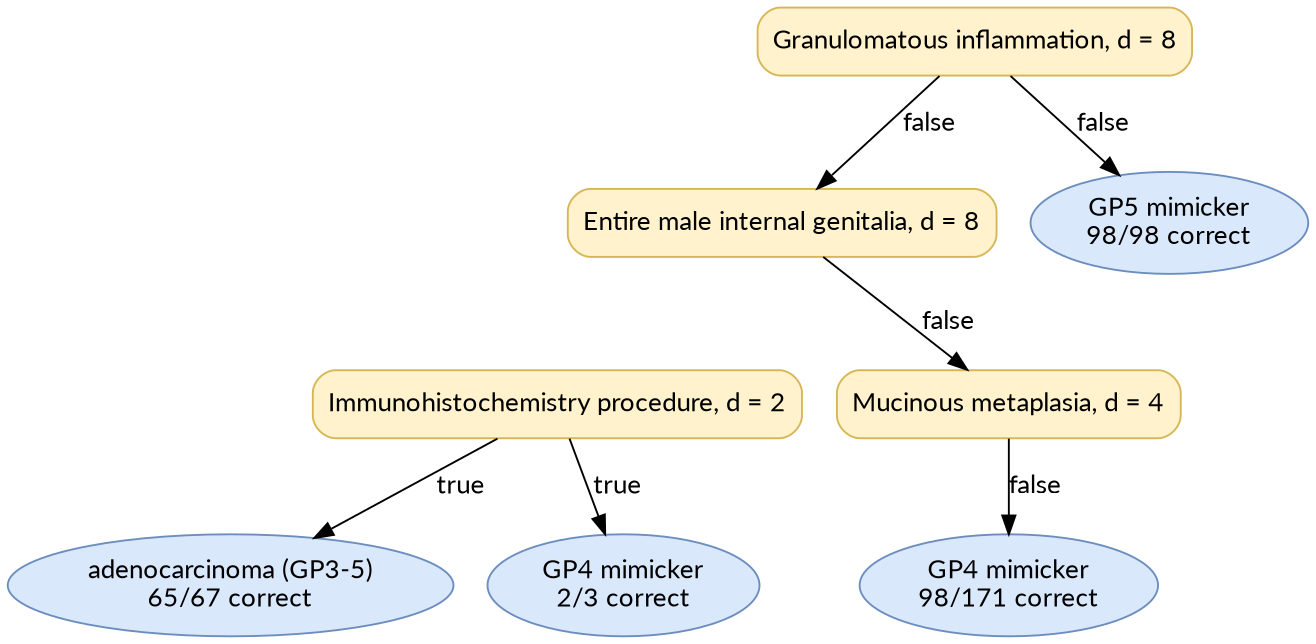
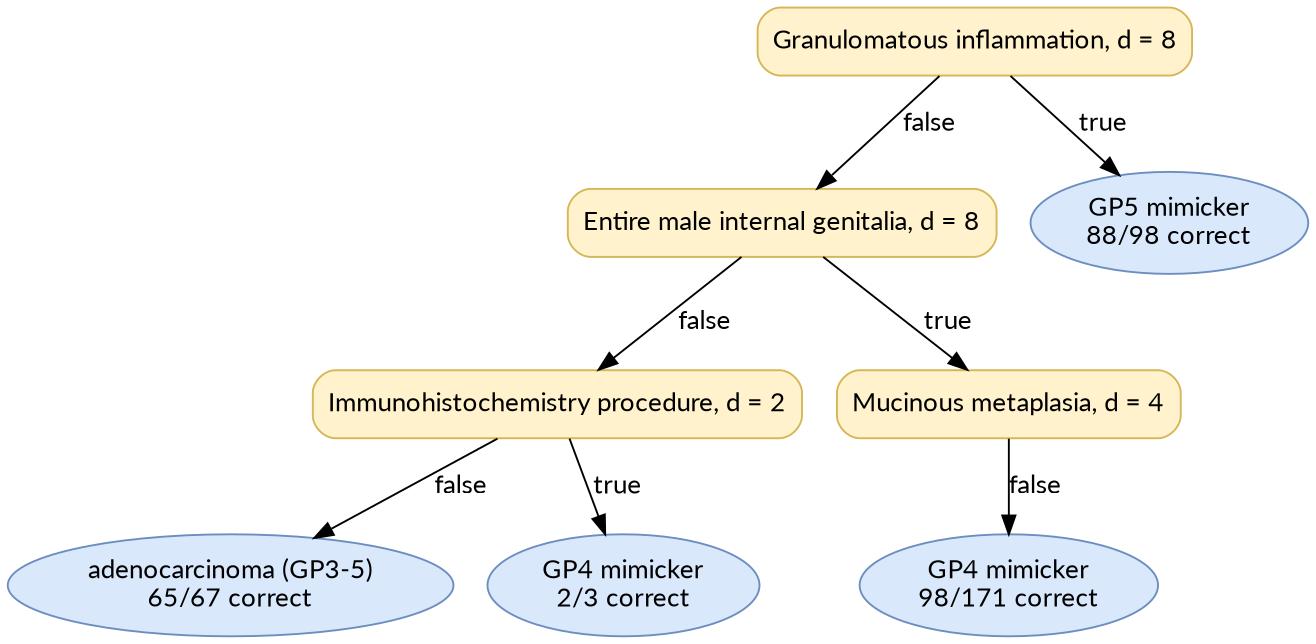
edge "Granulomatous inflammation, d = 8" -> "GP5 mimicker": label "false" -> "true"
node "GP5 mimicker": text "98/98 correct" -> "88/98 correct"
edge "Entire male internal genitalia, d = 8" -> "Immunohistochemistry procedure, d = 2": added, label "false"
edge "Entire male internal genitalia, d = 8" -> "Mucinous metaplasia, d = 4": label "false" -> "true"
edge "Immunohistochemistry procedure, d = 2" -> "adenocarcinoma (GP3-5)": label "true" -> "false"
